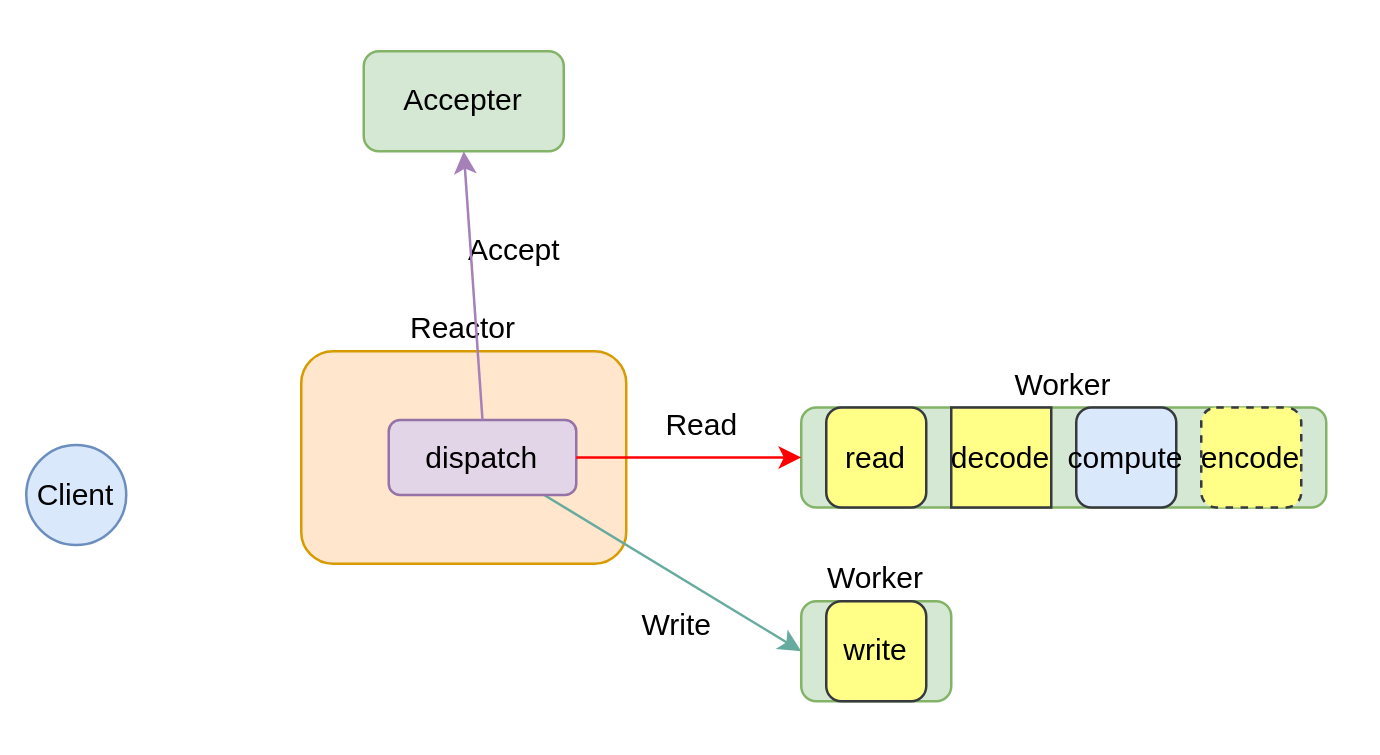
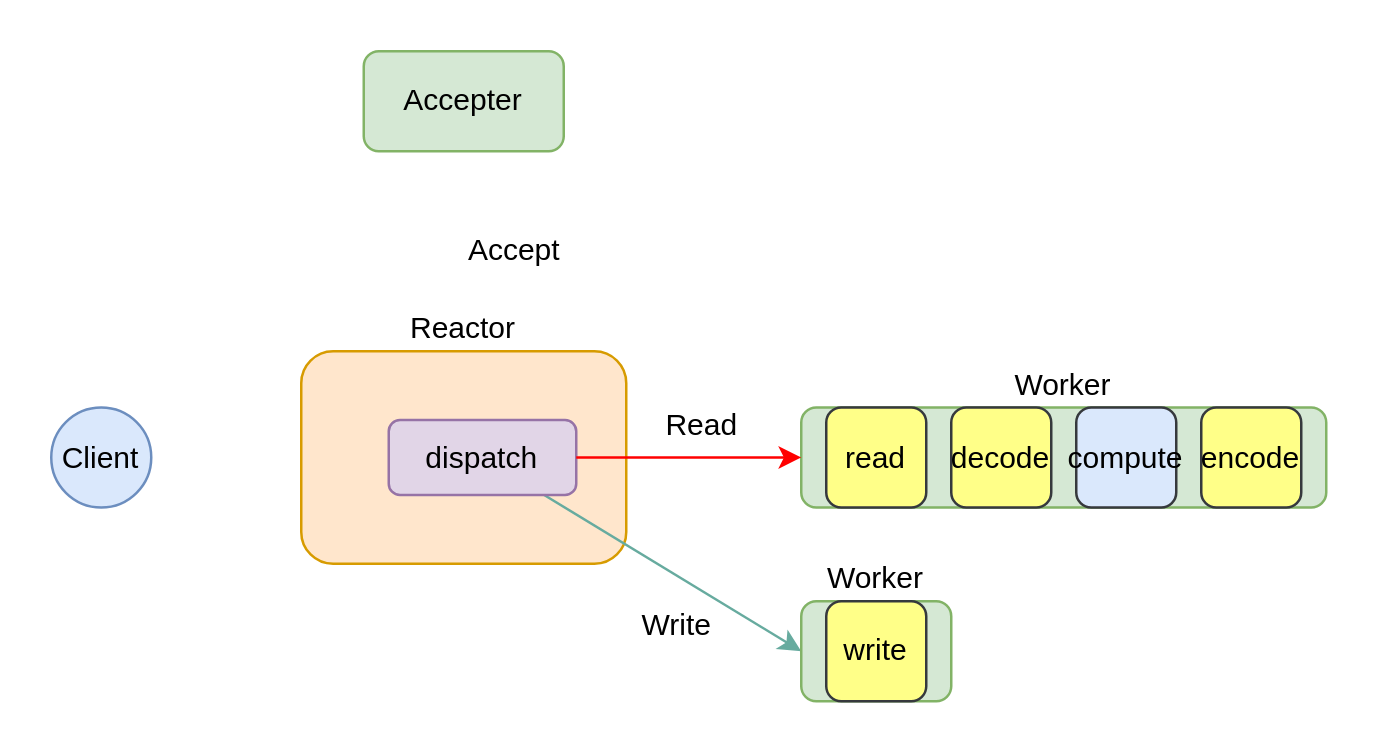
edge "dispatch" -> "Accepter": removed
node "decode": shape rectangle -> rounded rectangle
node "encode": style dashed -> solid
node "Client": moved (76, 495) -> (101, 458)
